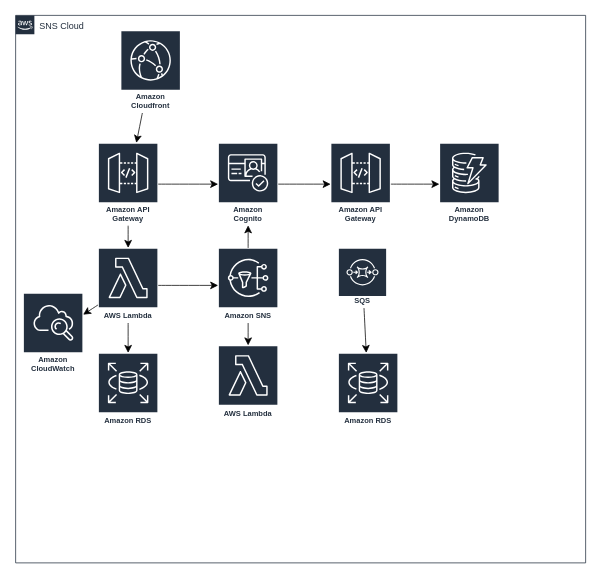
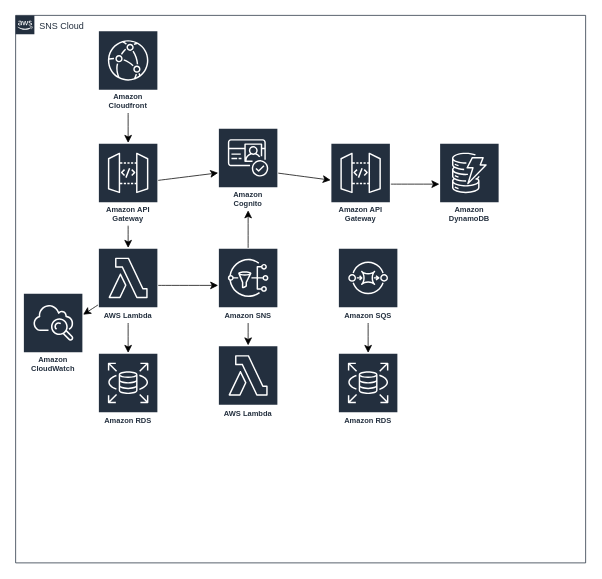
node "Amazon Cloudfront": moved (150, 72) -> (128, 72)
node "Amazon Cognito": moved (248, 184) -> (248, 169)
node "Amazon SQS": size 49x60 -> 60x75
